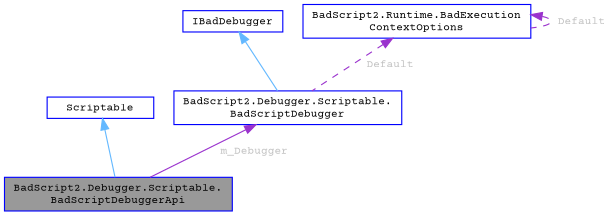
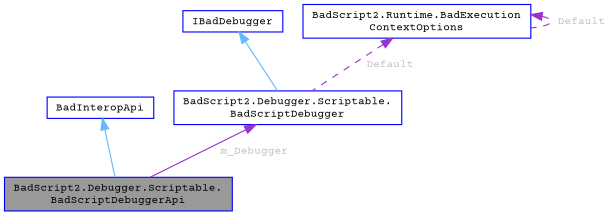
node "Scriptable": label "Scriptable" -> "BadInteropApi"
